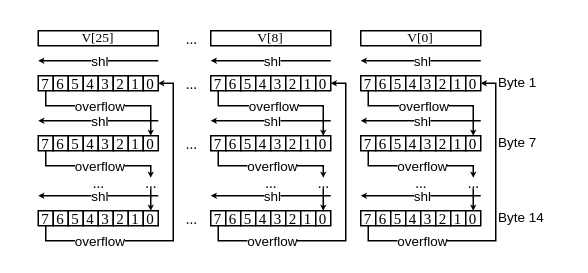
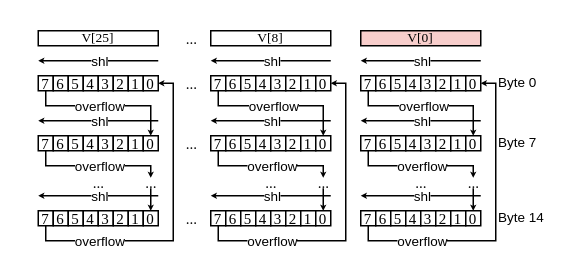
node "V[0]": fillcolor #ffffff -> #f8cecc
node "Byte 1": label "Byte 1" -> "Byte 0"
